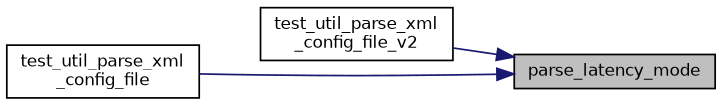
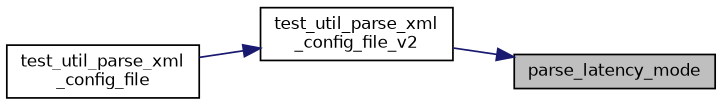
edge "test_util_parse_xml _config_file" -> "parse_latency_mode": now "test_util_parse_xml _config_file" -> "test_util_parse_xml _config_file_v2"
